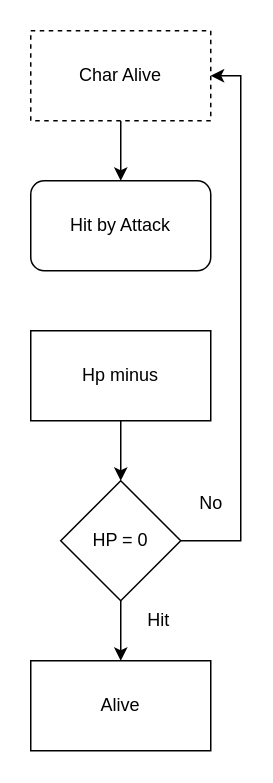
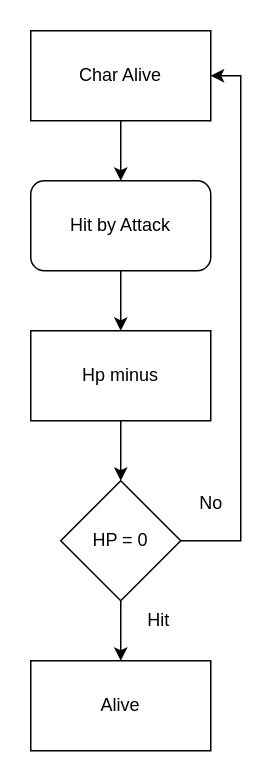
node "Char Alive": style dashed -> solid
edge "Hit by Attack" -> "Hp minus": added
